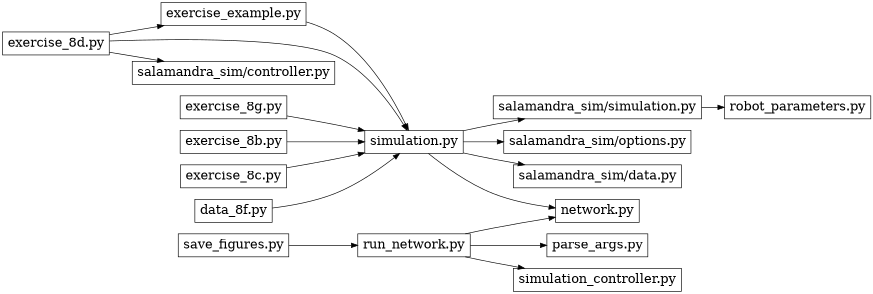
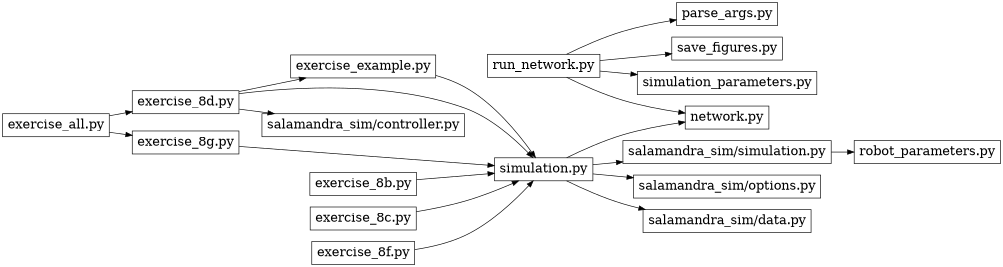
node "exercise_all.py": added
node "data_8f.py": label "data_8f.py" -> "exercise_8f.py"
edge "save_figures.py" -> "run_network.py": reversed
node "simulation_controller.py": label "simulation_controller.py" -> "simulation_parameters.py"
